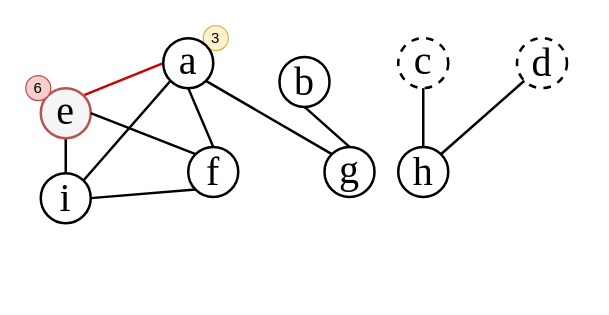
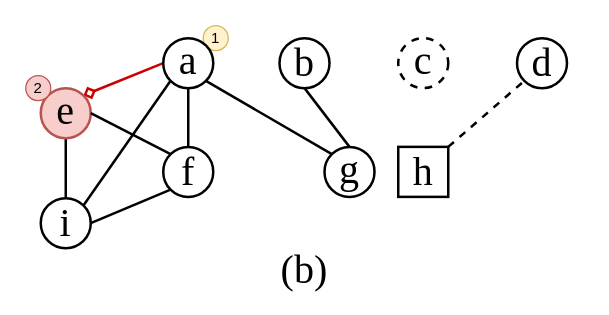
node "3": label "3" -> "1"
node "d": style dashed -> solid
node "b": moved (304, 82) -> (304, 63)
node "6": label "6" -> "2"
edge "a" -- "e": arrowhead none -> diamond
node "e": fillcolor #f5f5f5 -> #f8cecc
edge "c" -- "h": removed
edge "d" -- "h": style solid -> dashed
node "f": moved (213, 172) -> (188, 172)
node "h": shape ellipse -> rectangle
node "i": moved (66, 198) -> (66, 223)
node "(b)": added
